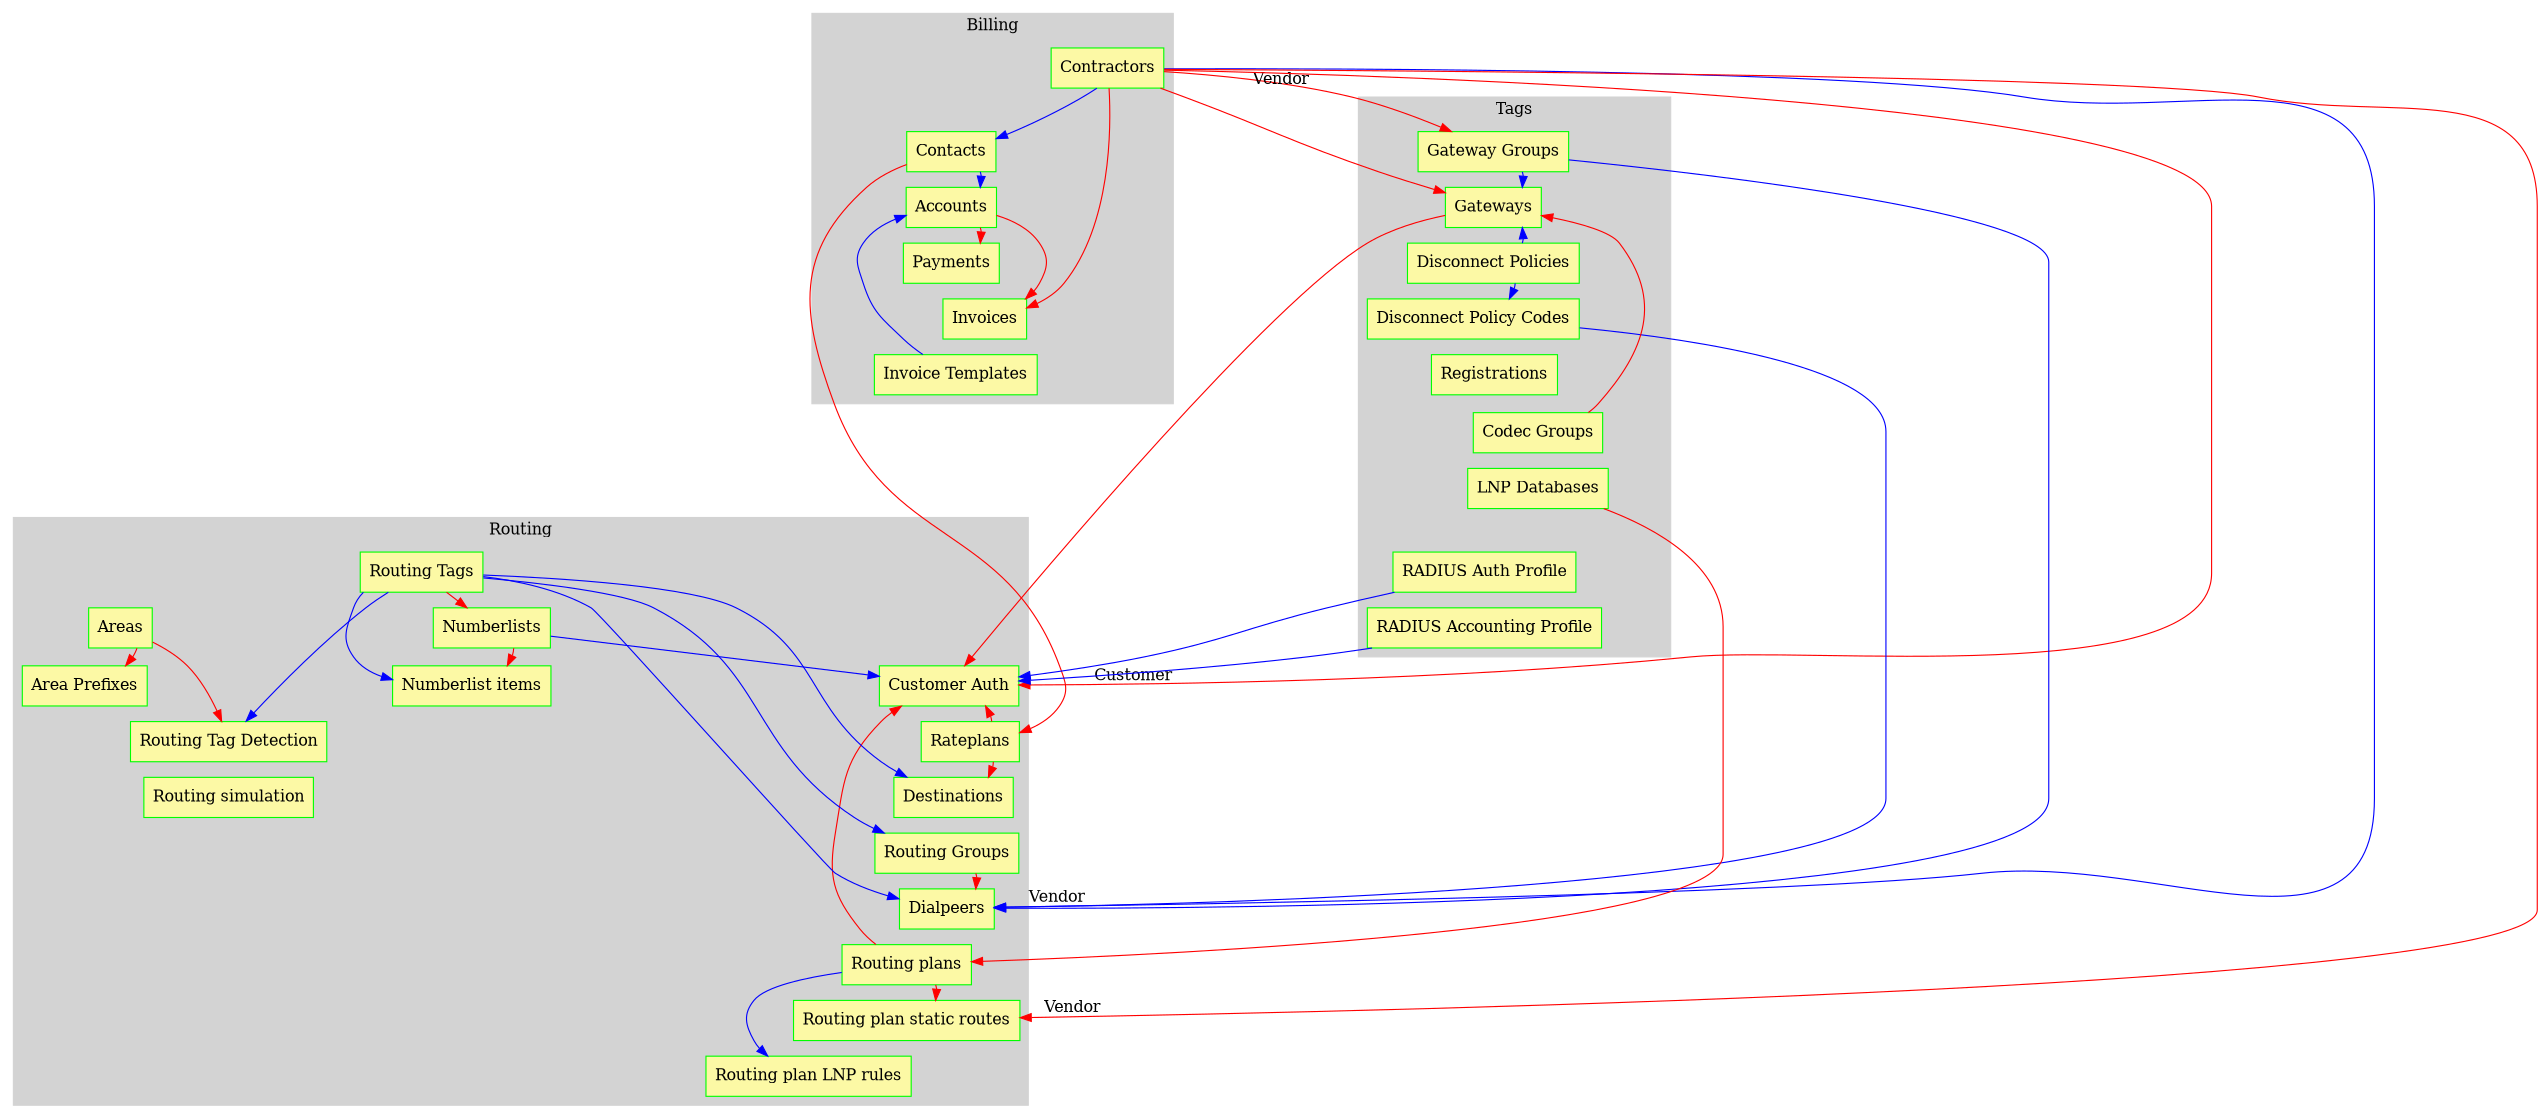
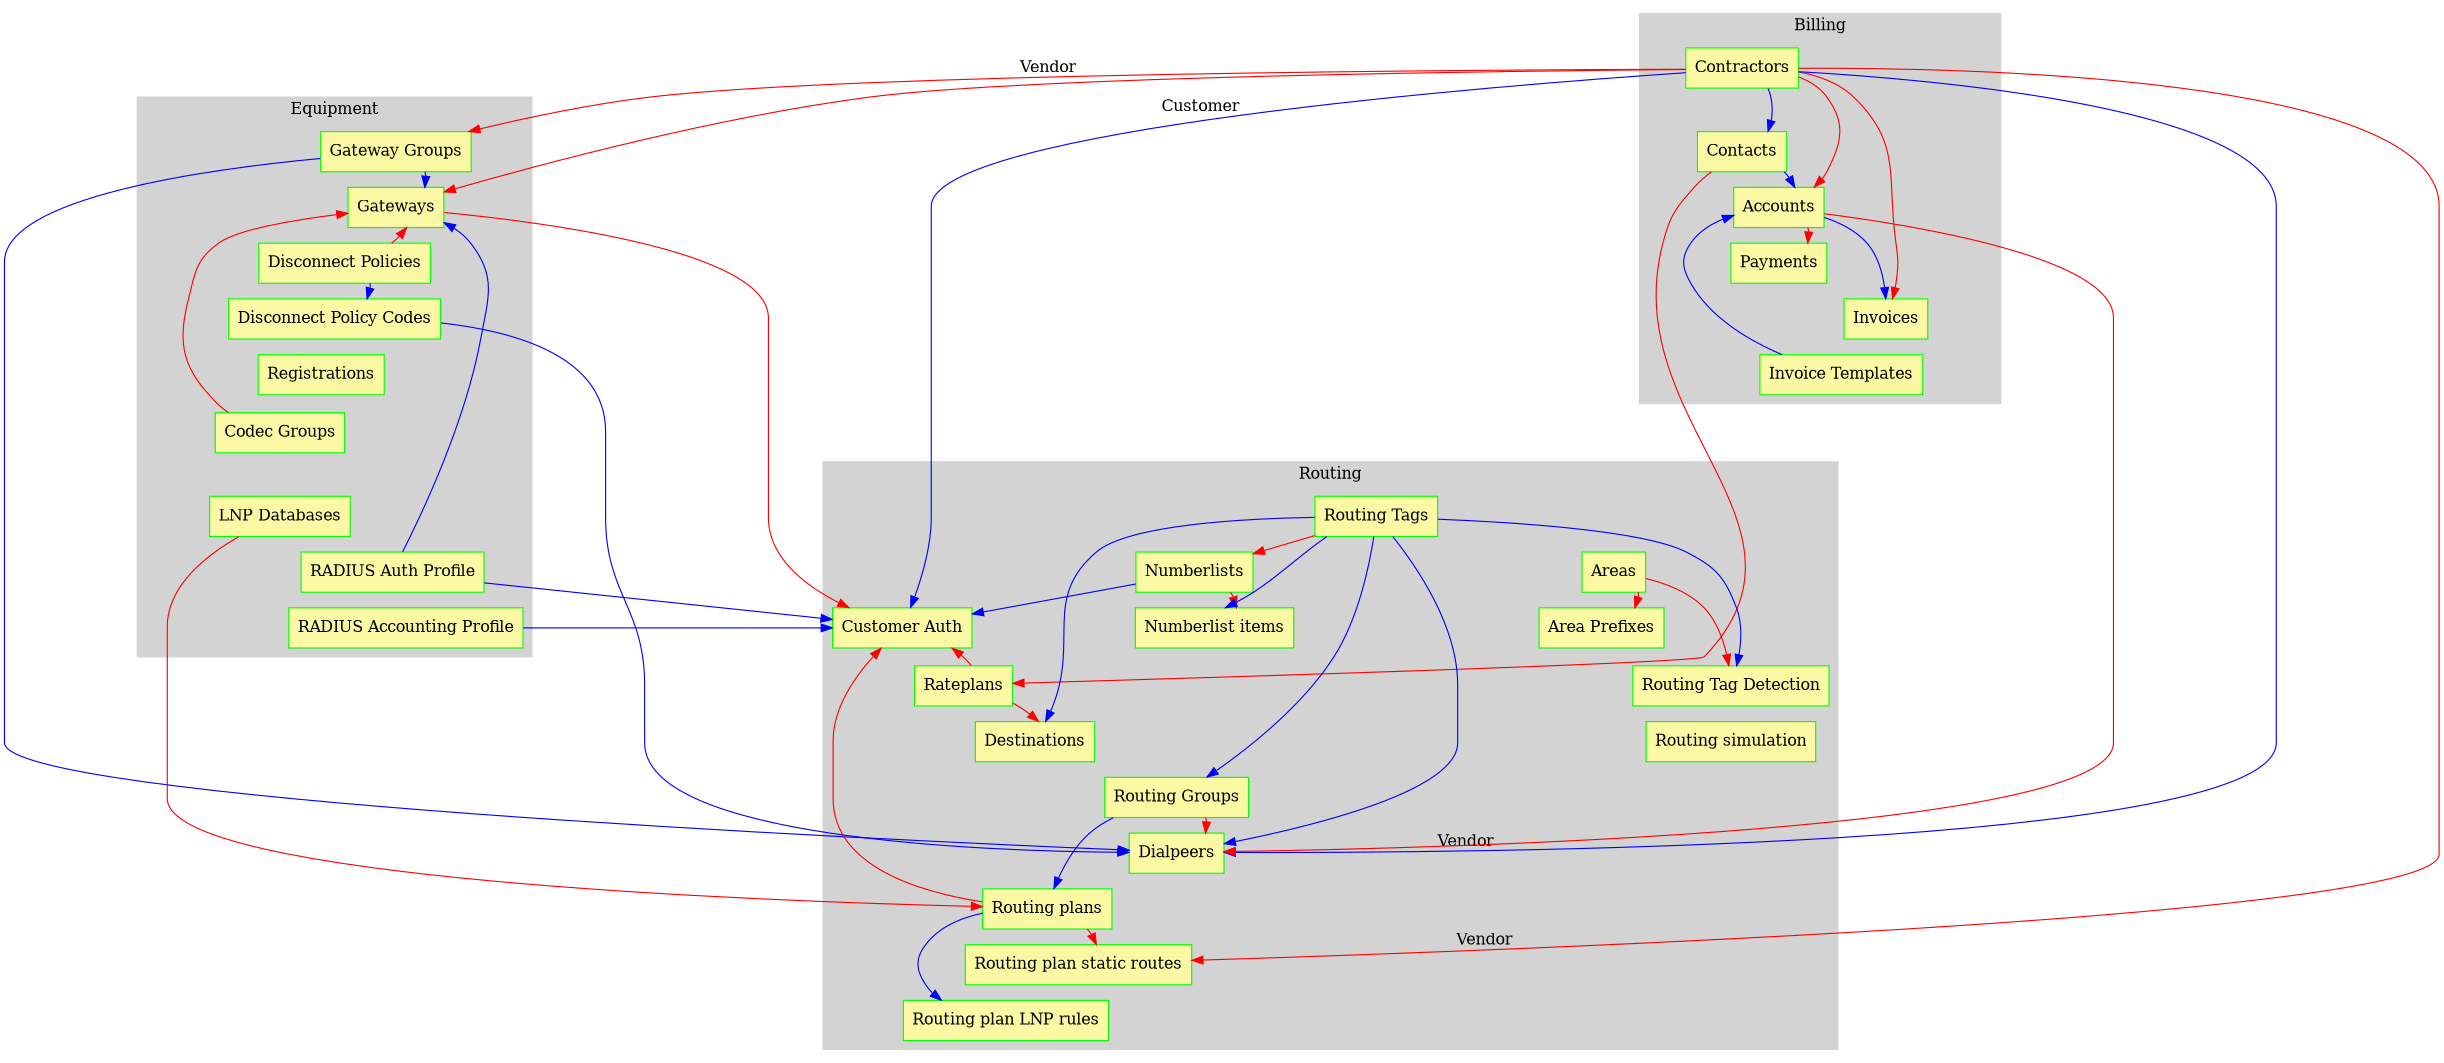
cluster "Tags": label "Tags" -> "Equipment"
edge "Contractors" -> "Accounts": added
edge "Disconnect Policies" -> "Gateways": color blue -> red
edge "Accounts" -> "Invoices": color red -> blue
edge "RADIUS Auth Profile" -> "Gateways": added
edge "Contractors" -> "Customer Auth": color red -> blue
edge "Accounts" -> "Dialpeers": added
edge "Routing Groups" -> "Routing plans": added
